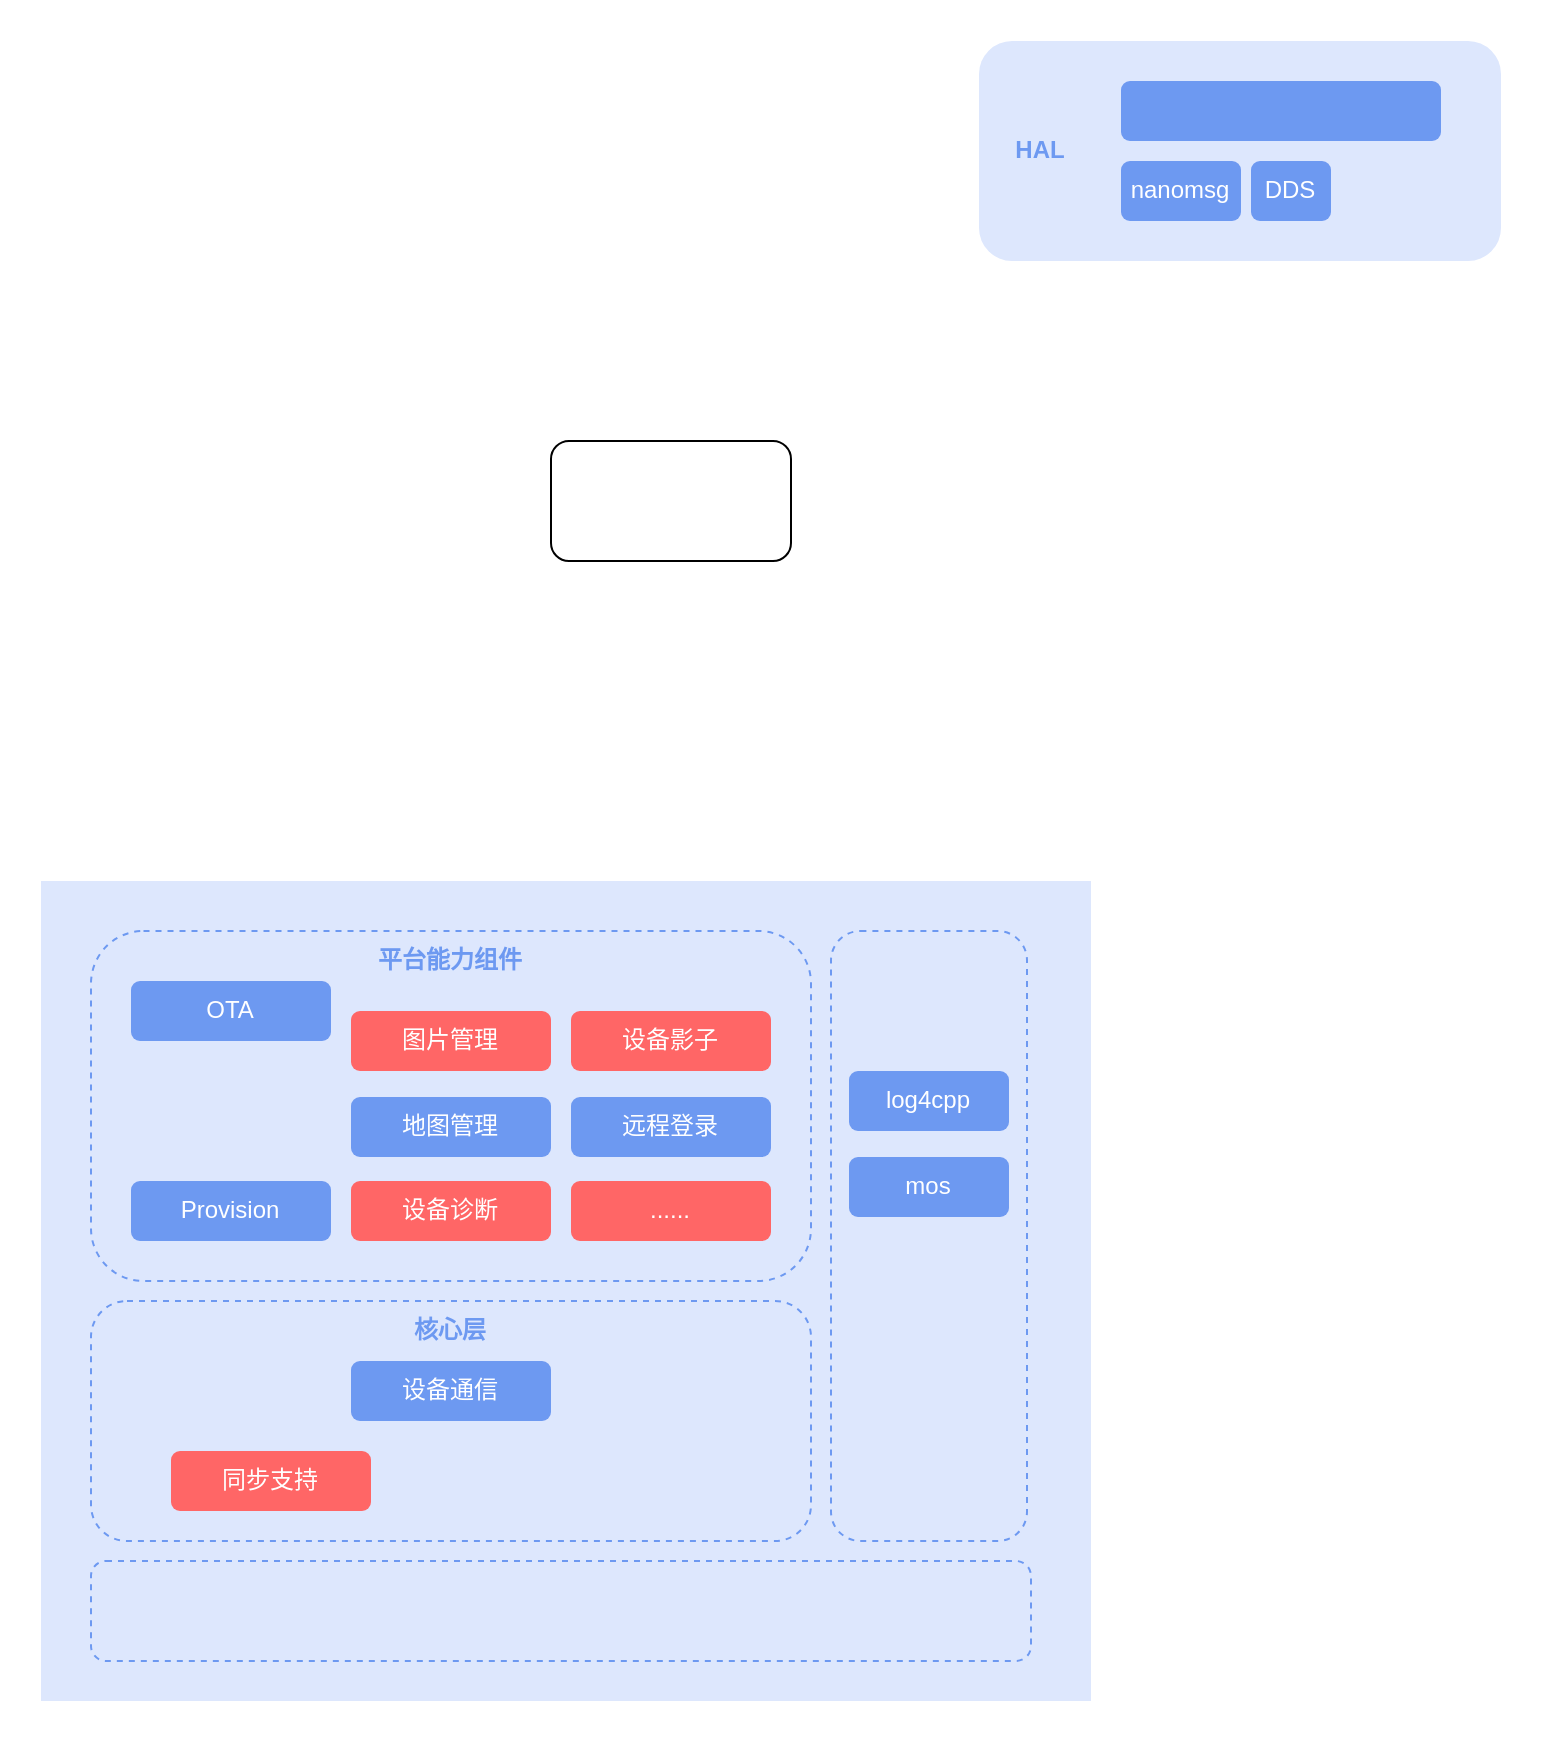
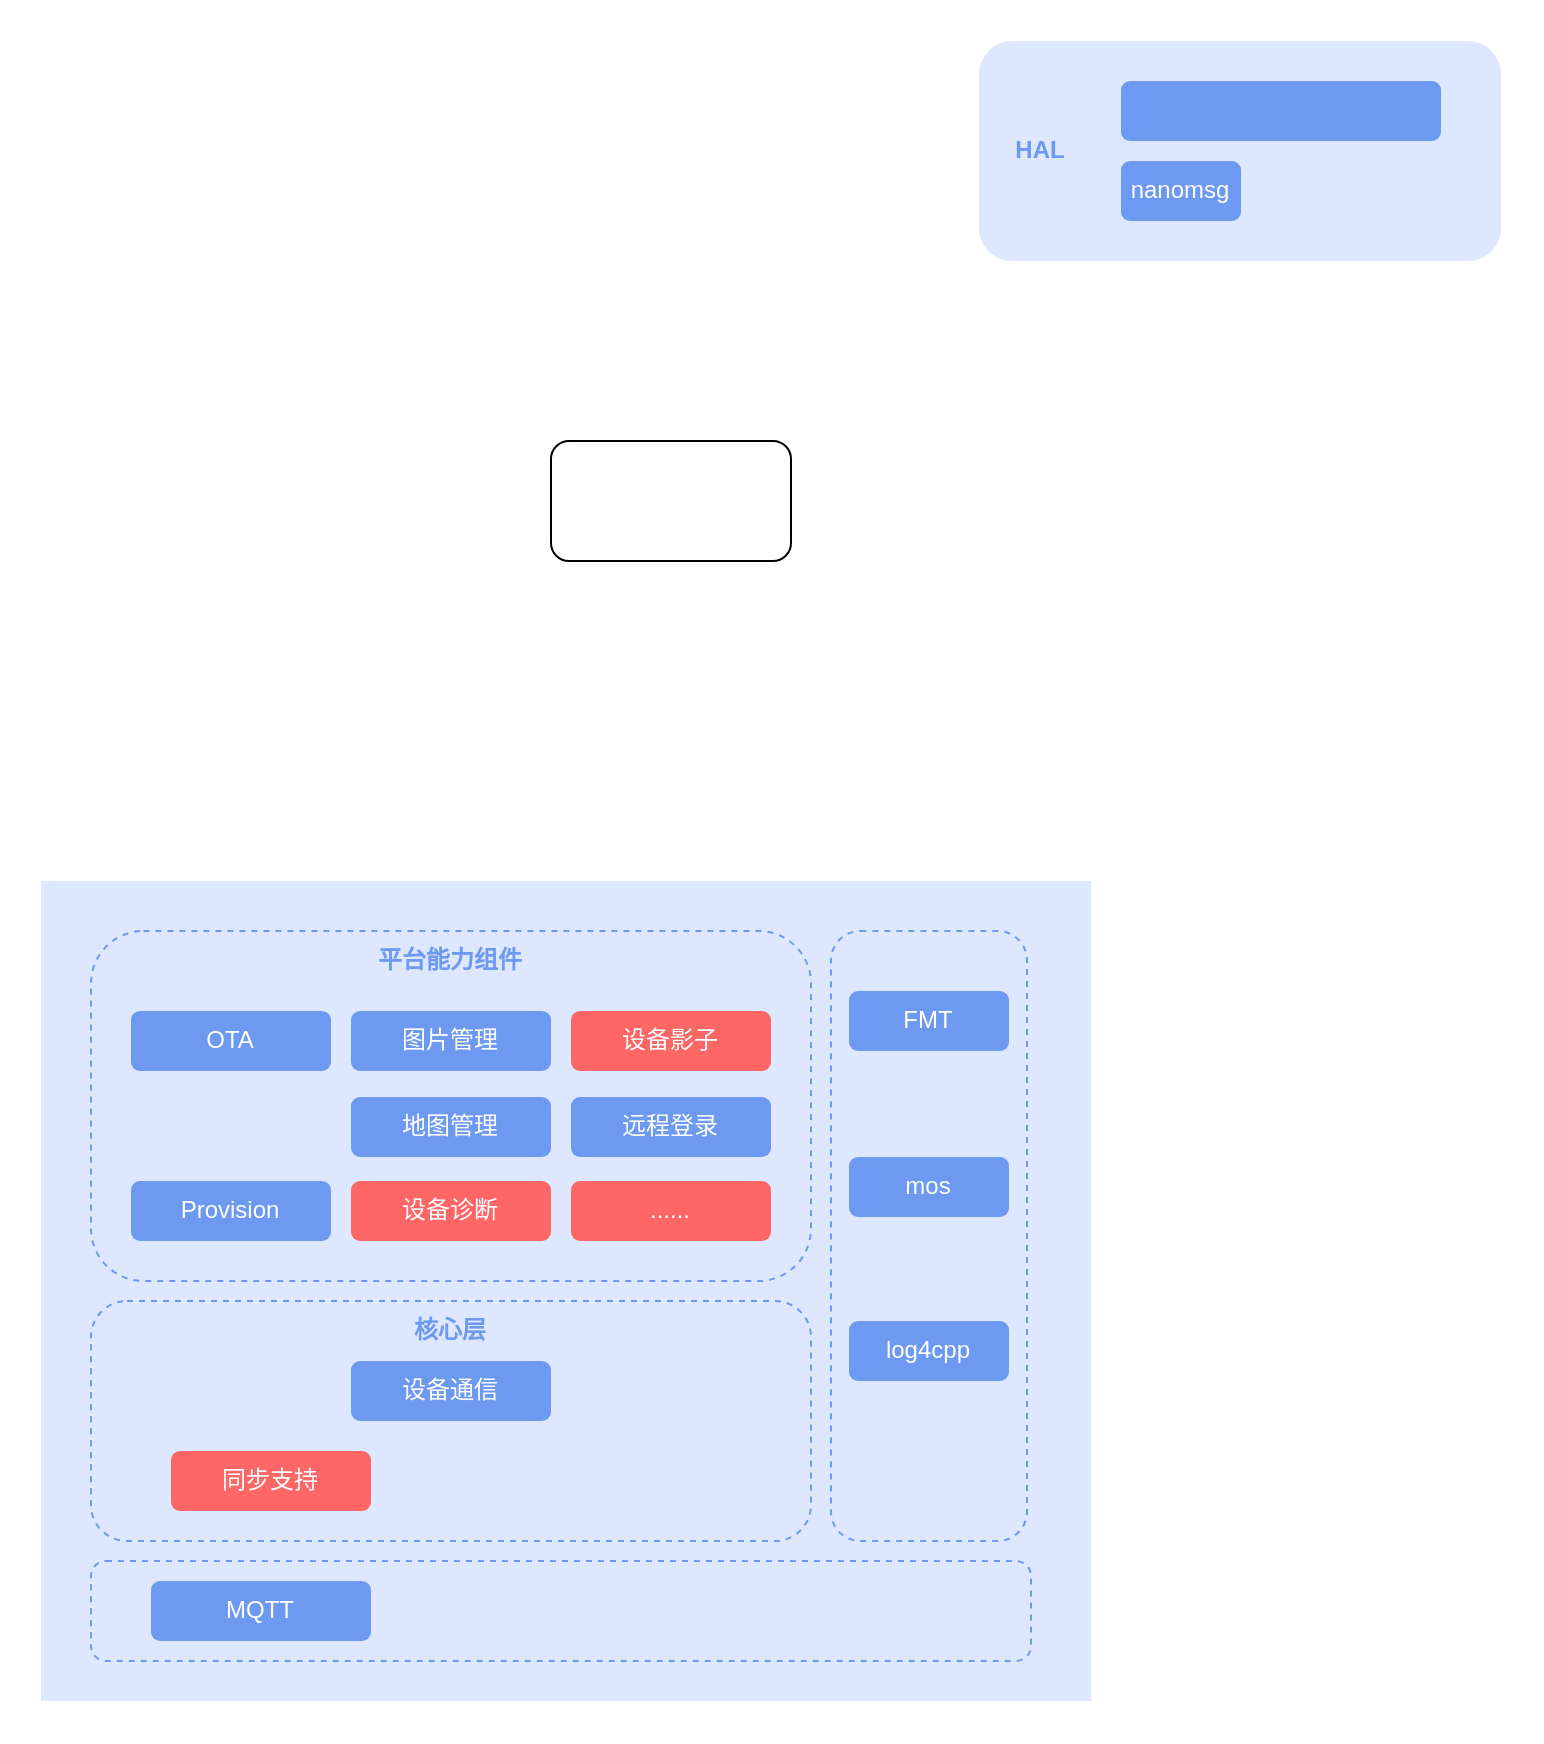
node "DDS": removed
node "OTA": moved (231, 1011) -> (231, 1041)
node "FMT": added
node "图片管理": fillcolor #ff6666 -> #6d99f1
node "log4cpp": moved (929, 1101) -> (929, 1351)
node "MQTT": added
